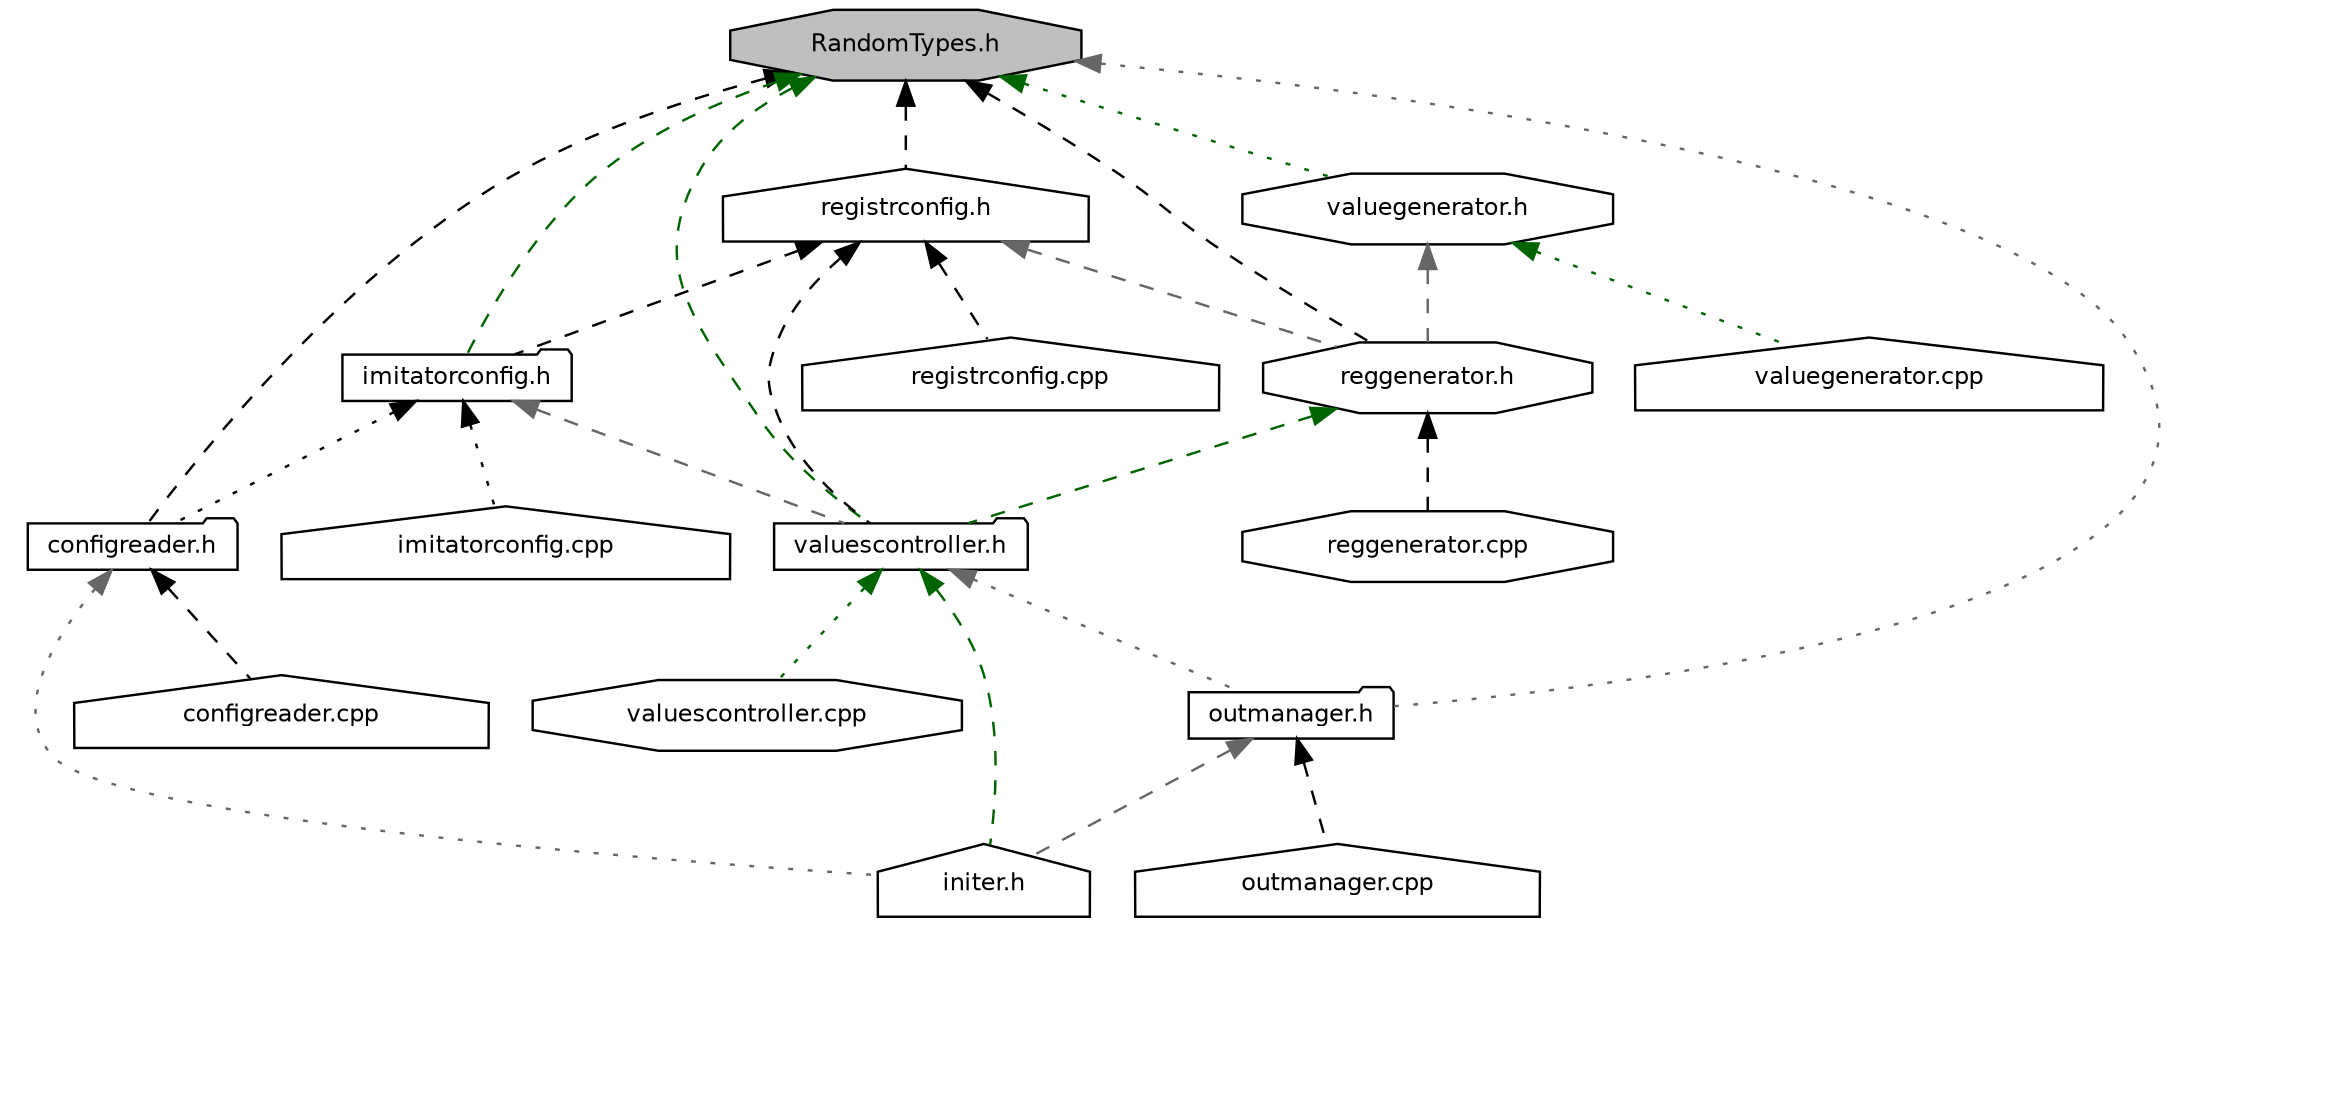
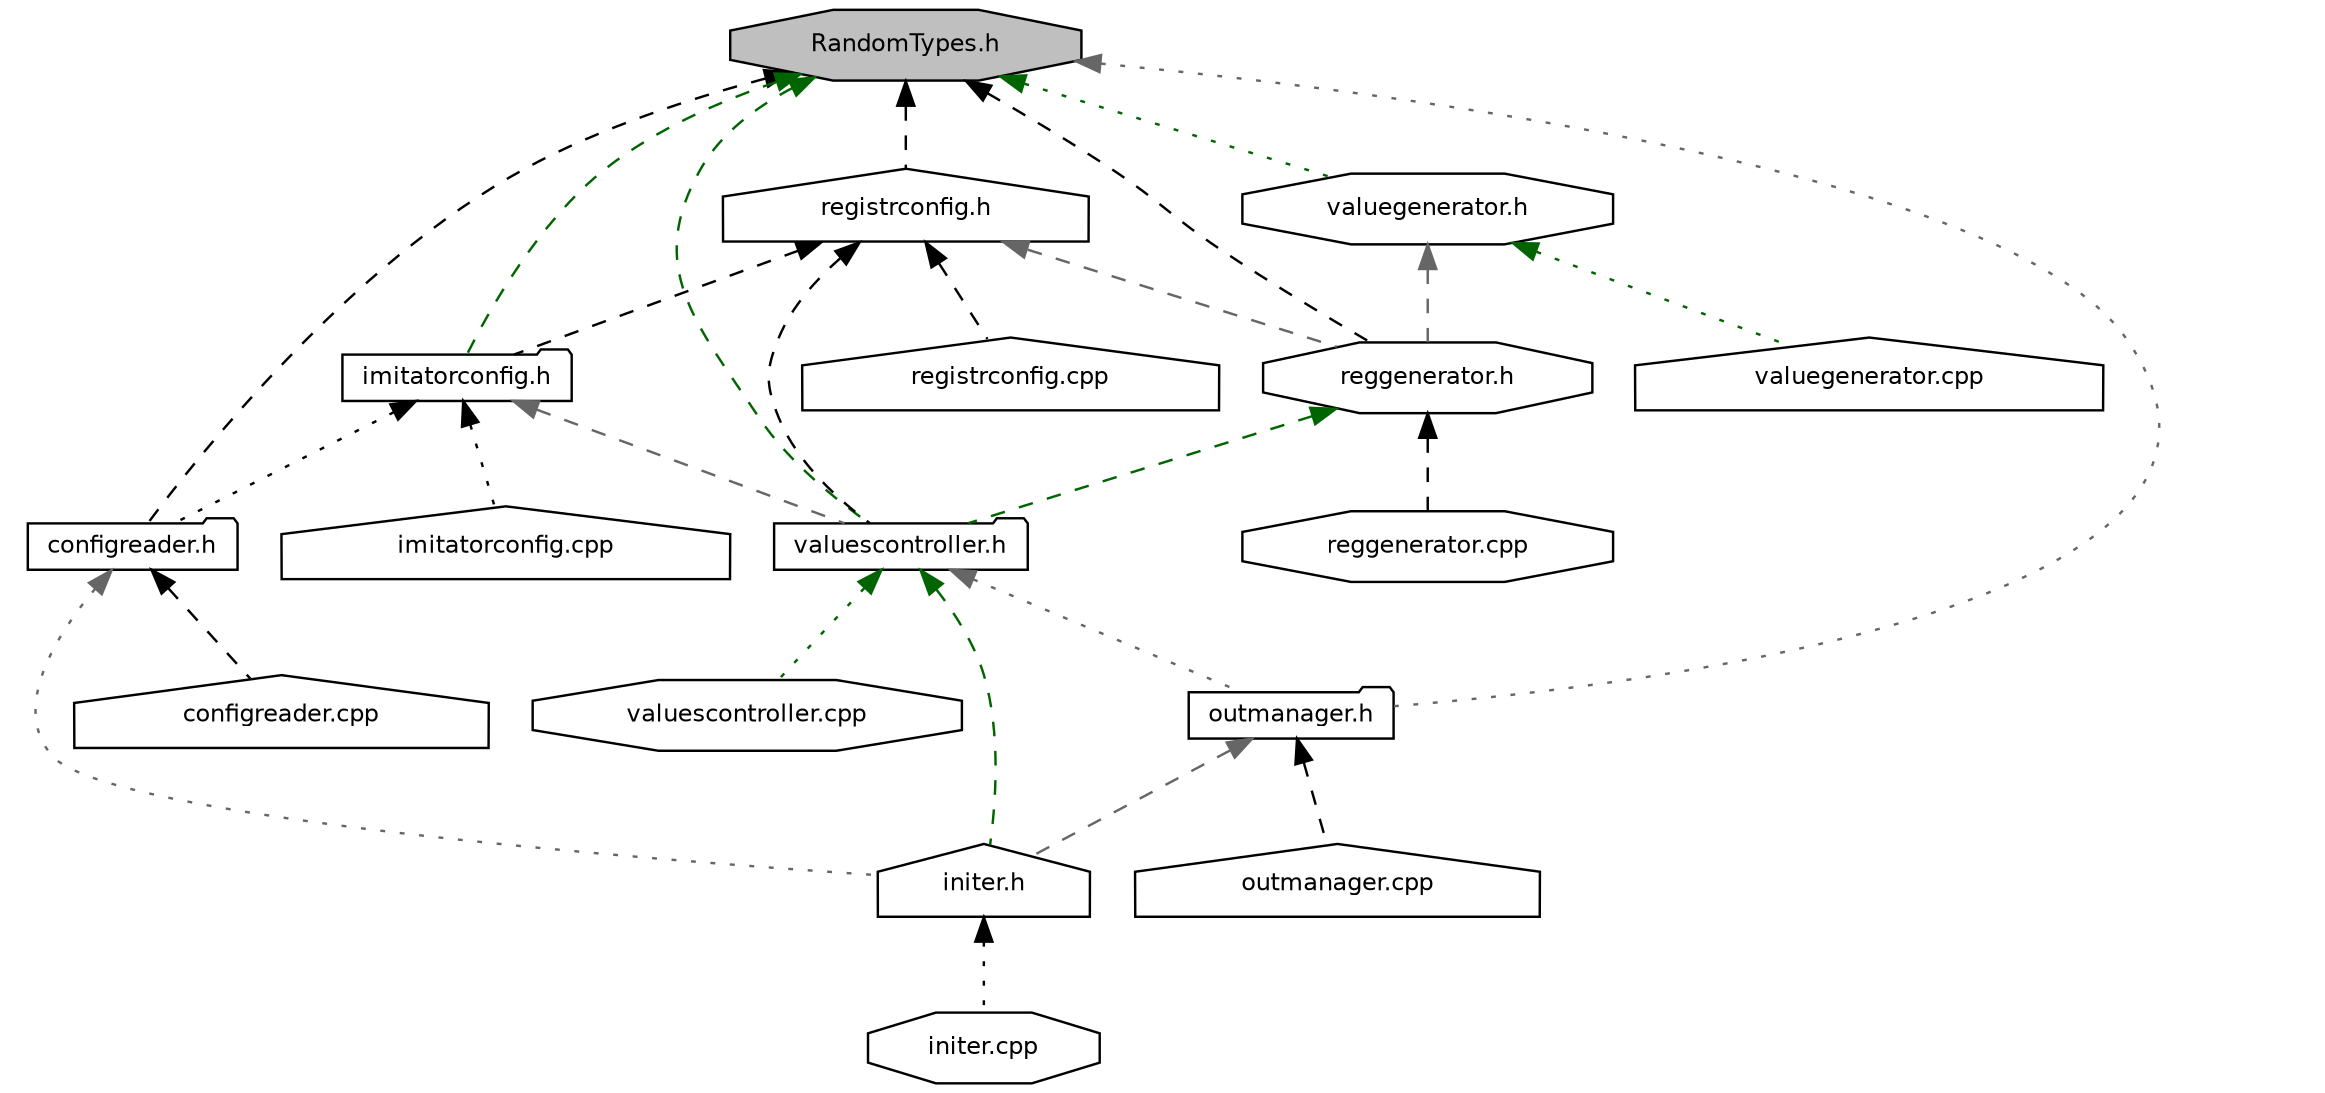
node "initer.cpp": added
